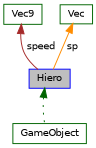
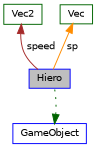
node "Vec9": label "Vec9" -> "Vec2"
edge "GameObject" -> "Hiero": reversed
node "GameObject": color darkgreen -> blue
